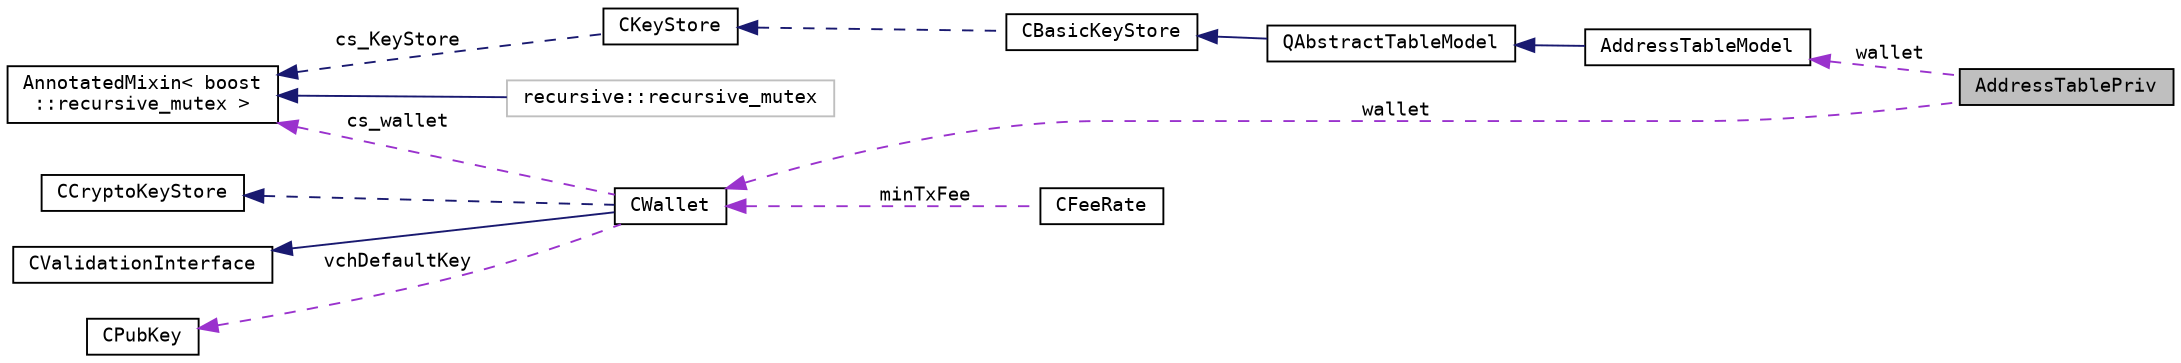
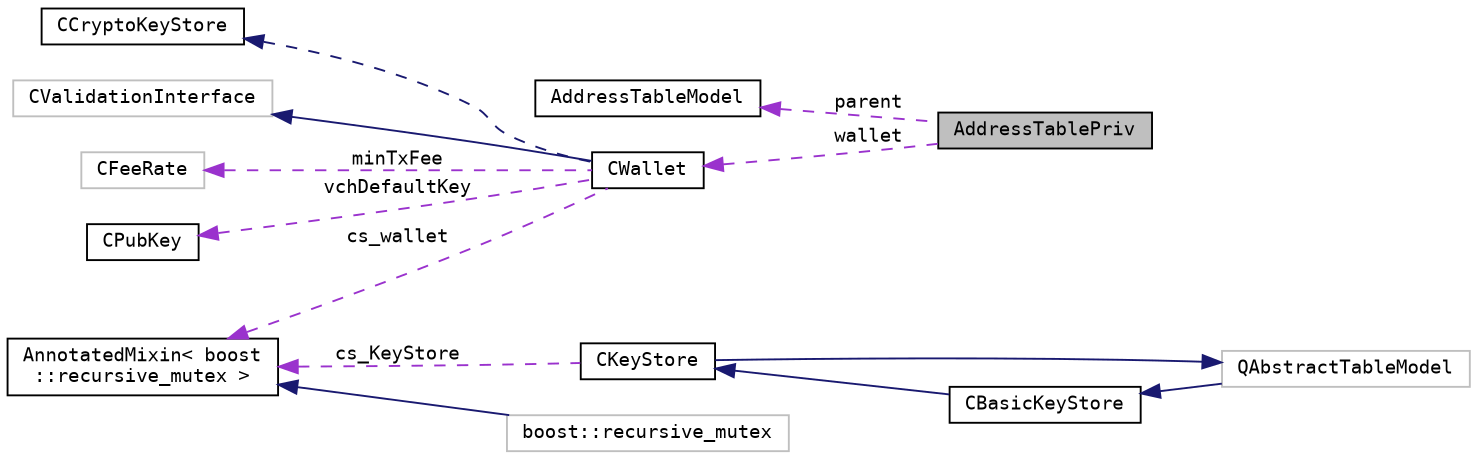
edge "CBasicKeyStore" -> "CKeyStore": style dashed -> solid
node "QAbstractTableModel": color black -> grey75
edge "AddressTableModel" -> "QAbstractTableModel": now "CKeyStore" -> "QAbstractTableModel"
edge "CKeyStore" -> "AnnotatedMixin< boost ::recursive_mutex >": color midnightblue -> darkorchid3
edge "AddressTablePriv" -> "AddressTableModel": label " wallet" -> " parent"
node "recursive::recursive_mutex": label "recursive::recursive_mutex" -> "boost::recursive_mutex"
edge "CFeeRate" -> "CWallet": reversed
node "CFeeRate": color black -> grey75
node "CValidationInterface": color black -> grey75
